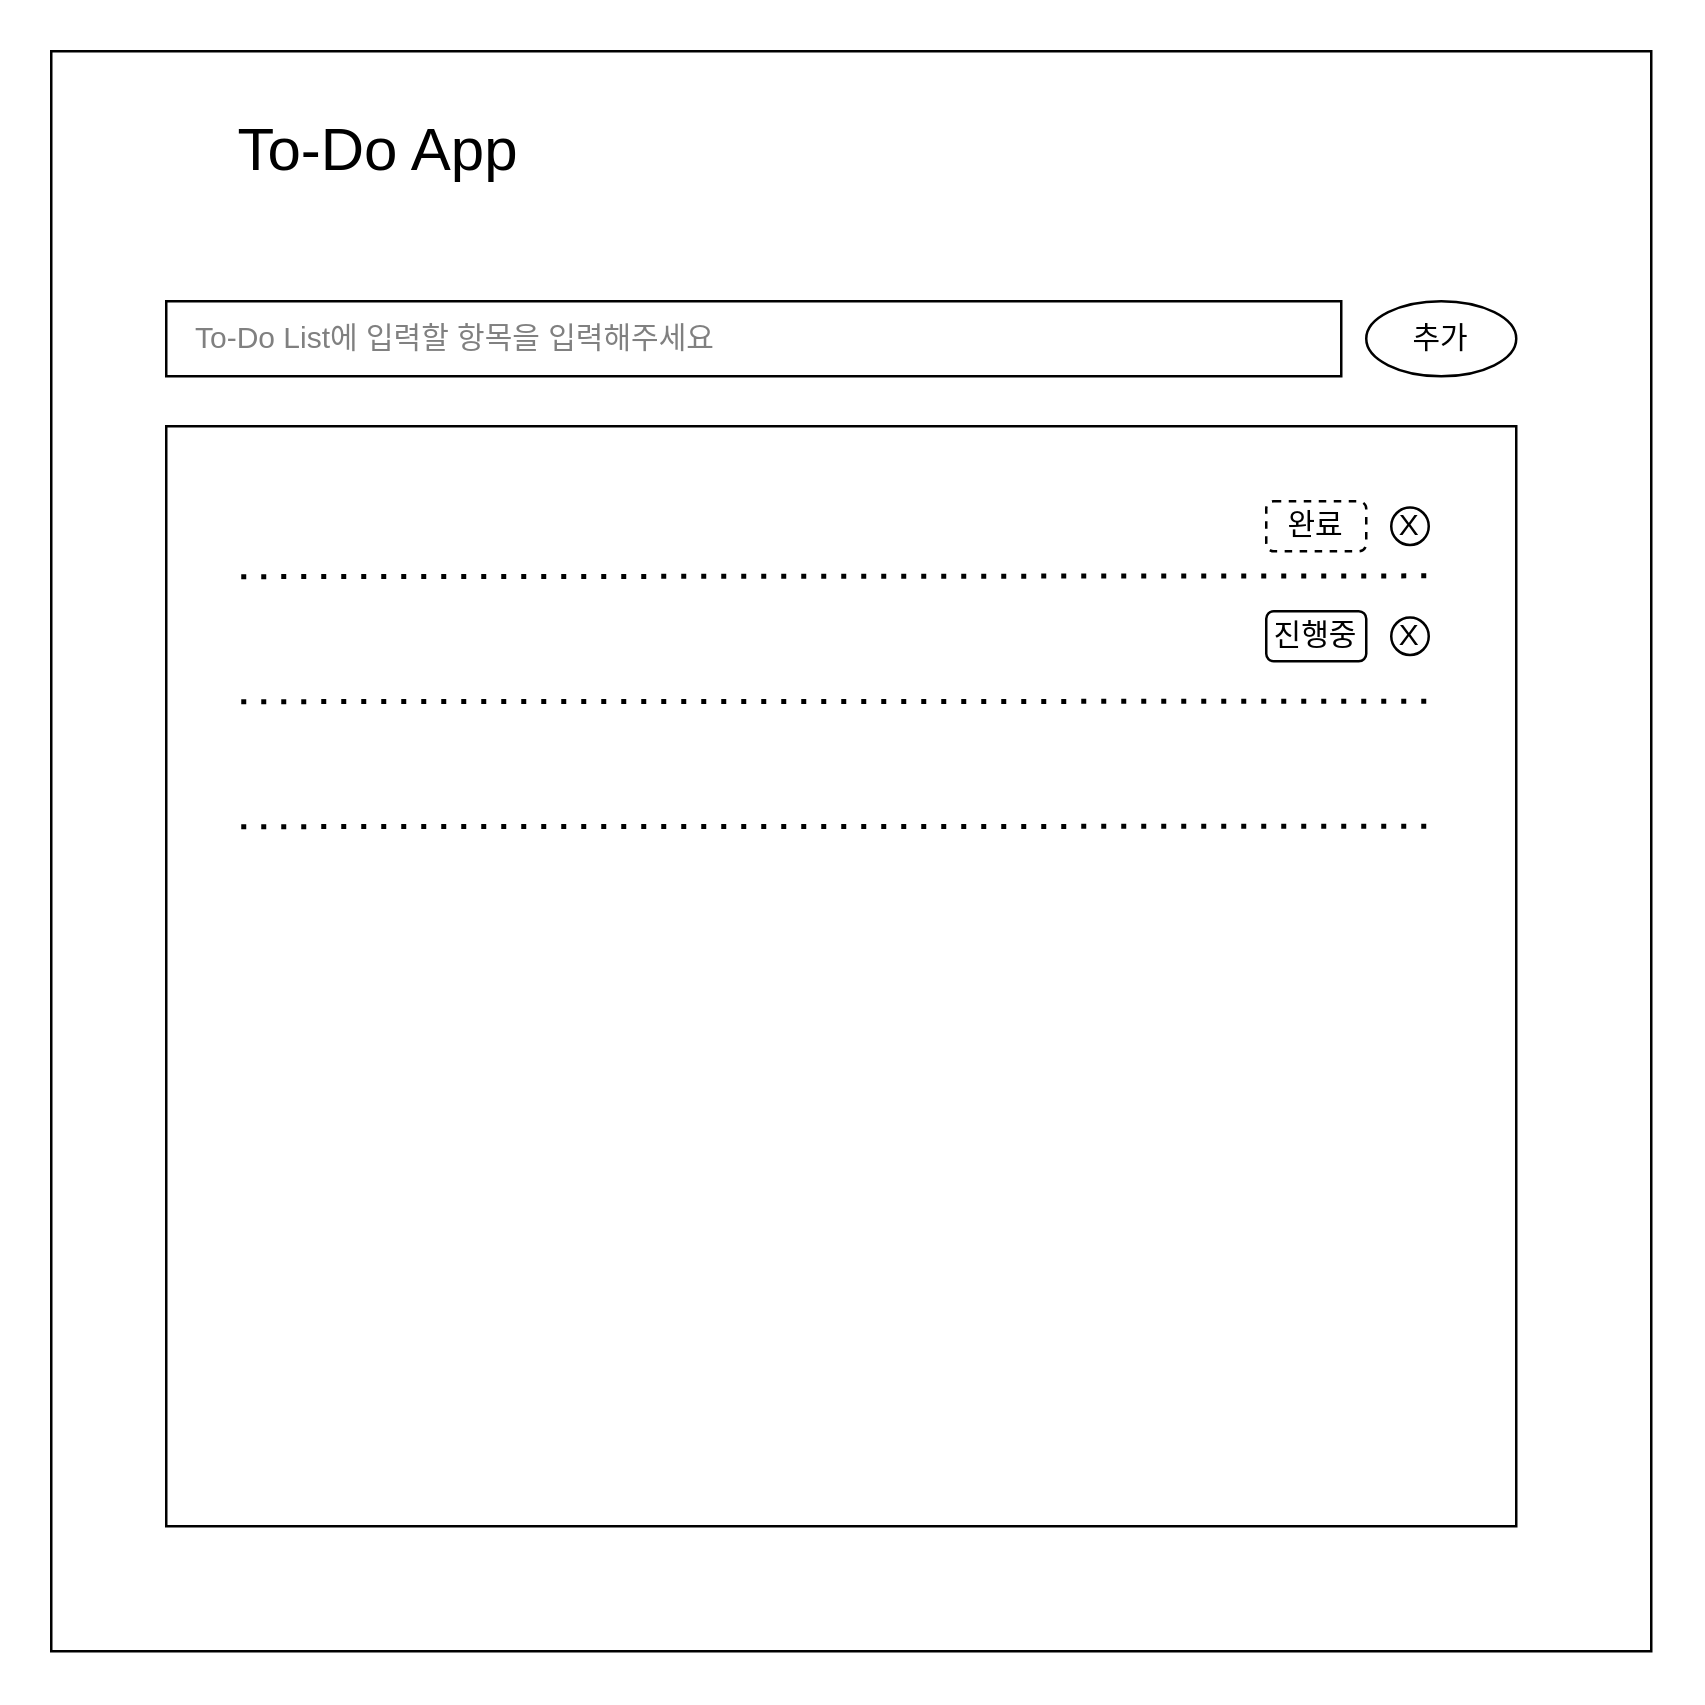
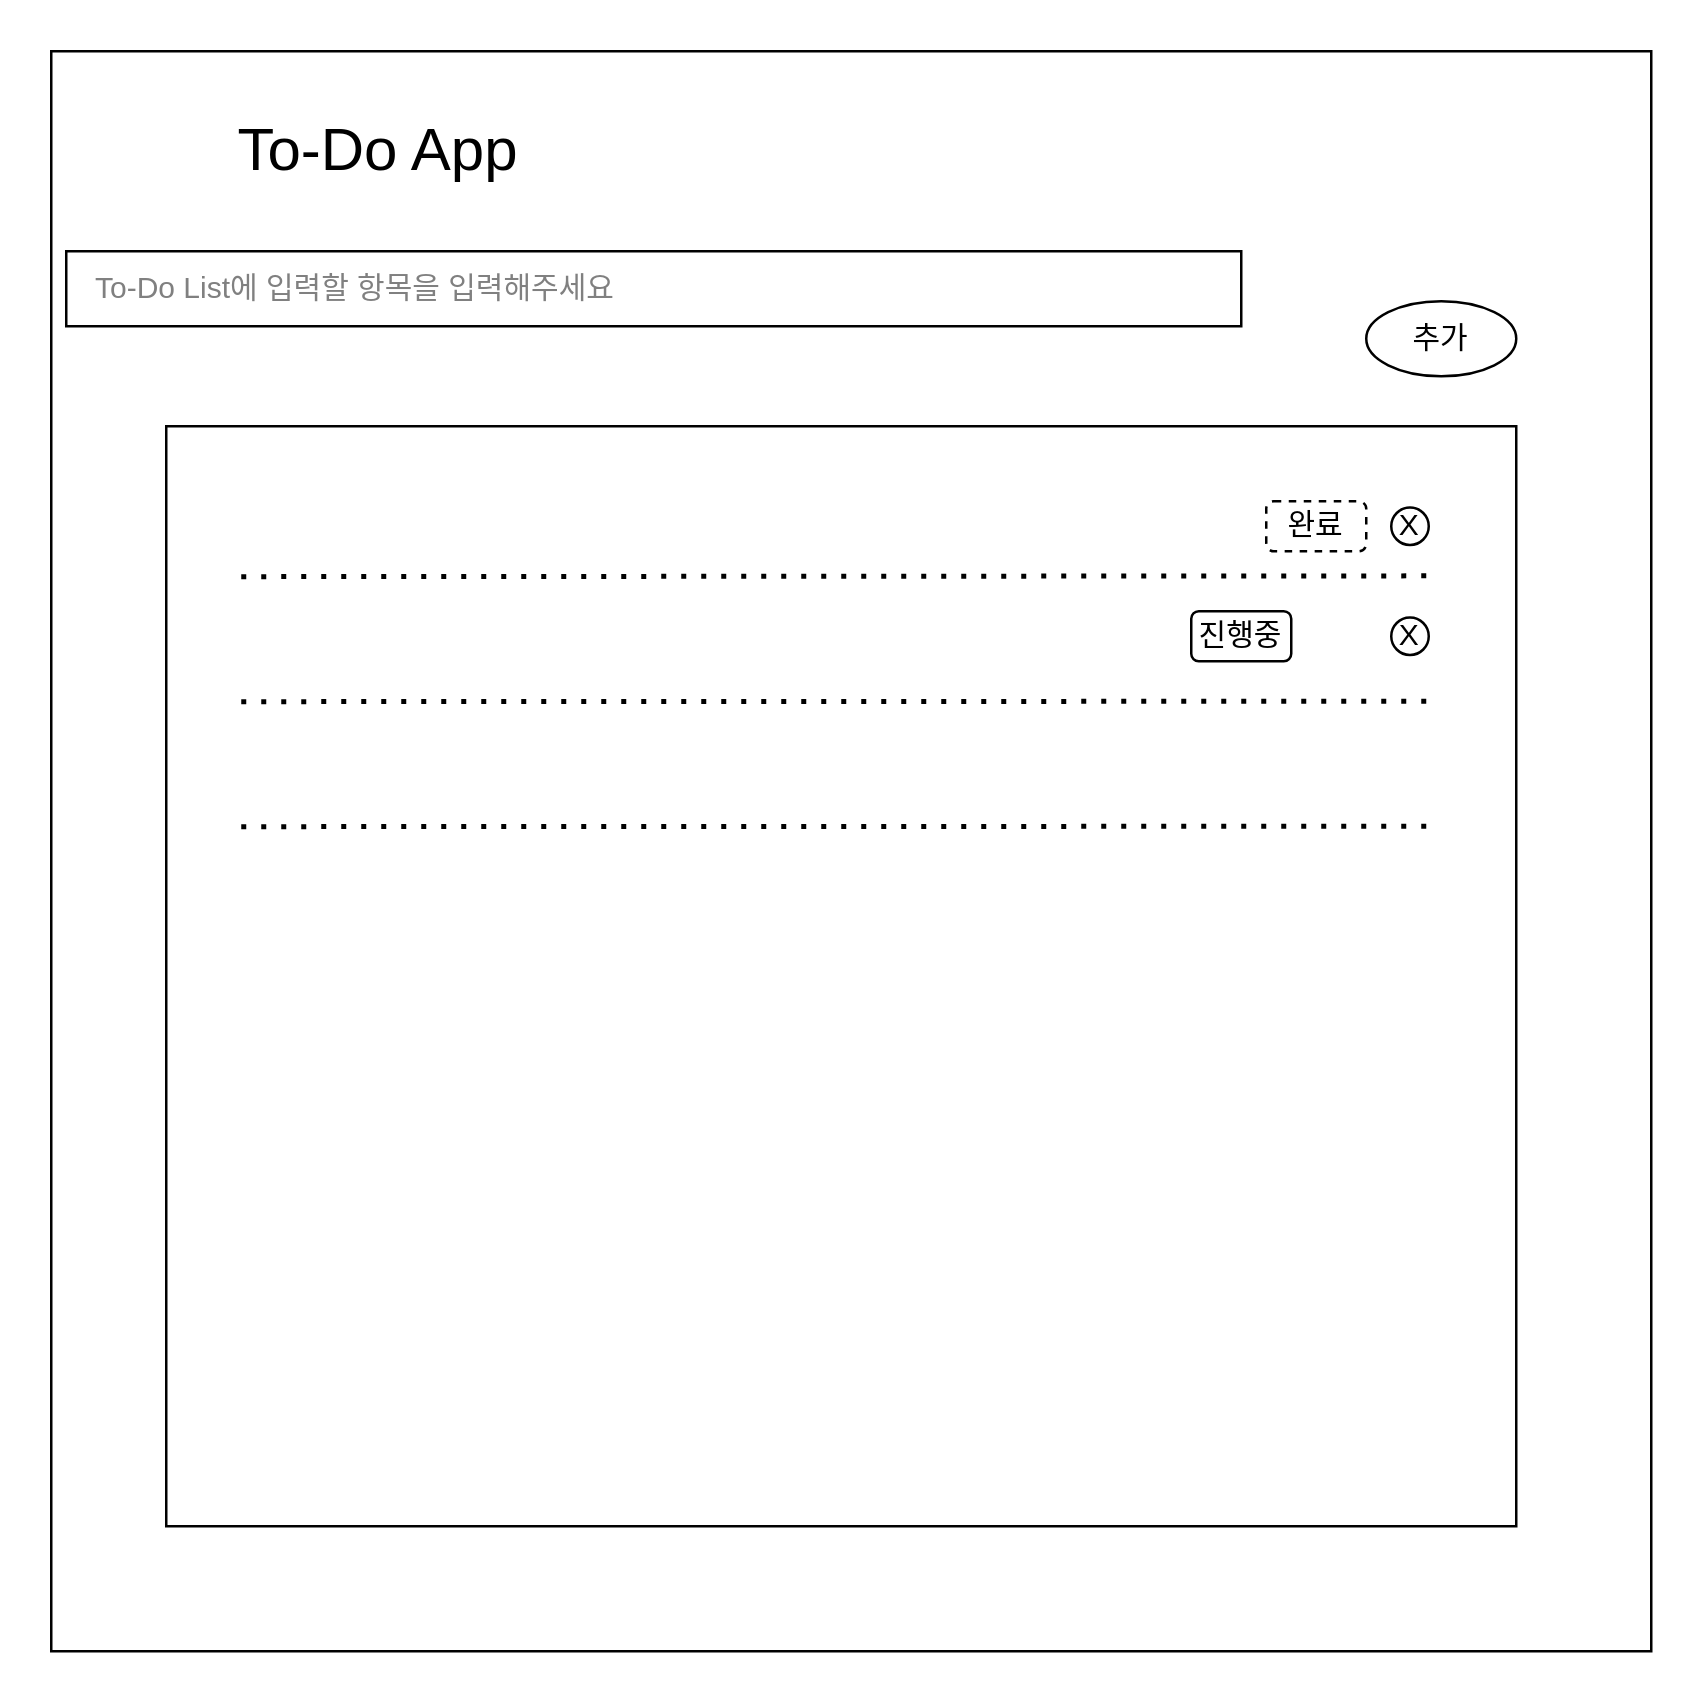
node "To-Do List에 입력할 항목을 입력해주세요": moved (754, 339) -> (654, 289)
node "진행중": moved (1316, 636) -> (1241, 636)
